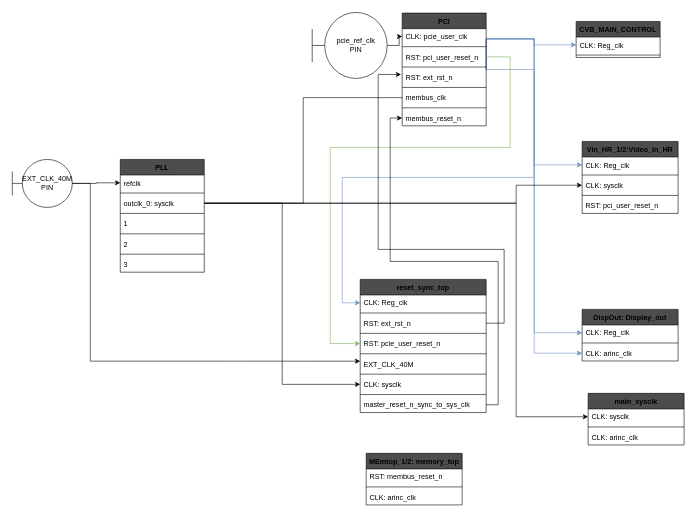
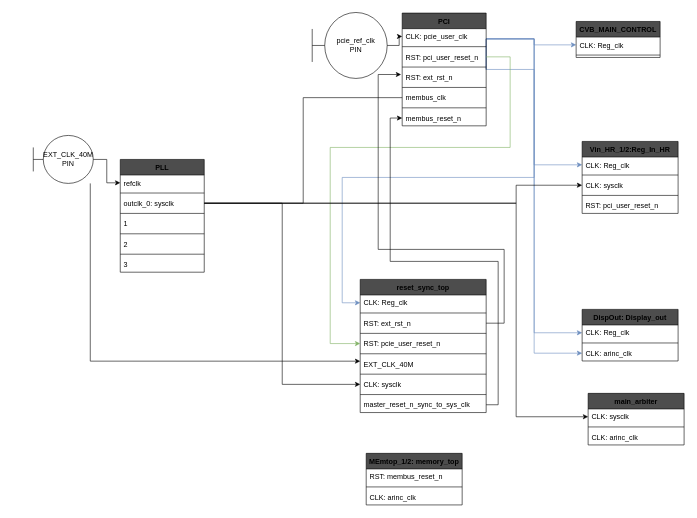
node "Vin_HR_1/2:Video_In_HR": label "Vin_HR_1/2:Video_In_HR" -> "Vin_HR_1/2:Reg_In_HR"
node "EXT_CLK_40M PIN": moved (42, 183) -> (63, 159)
node "main_sysclk": label "main_sysclk" -> "main_arbiter"
